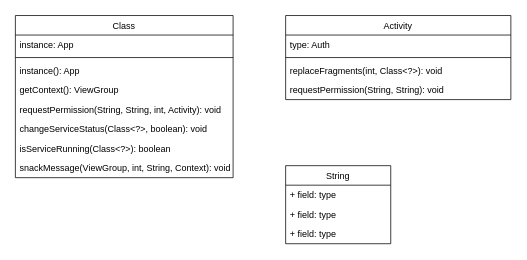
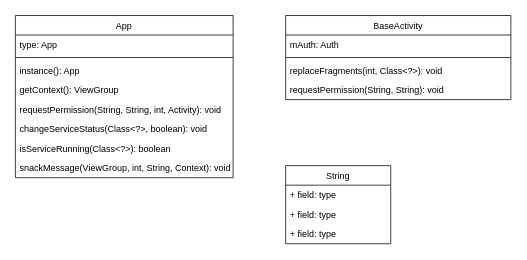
node "Class": label "Class" -> "App"
node "Activity": label "Activity" -> "BaseActivity"
node "instance: App": label "instance: App" -> "type: App"
node "type: Auth": label "type: Auth" -> "mAuth: Auth"
